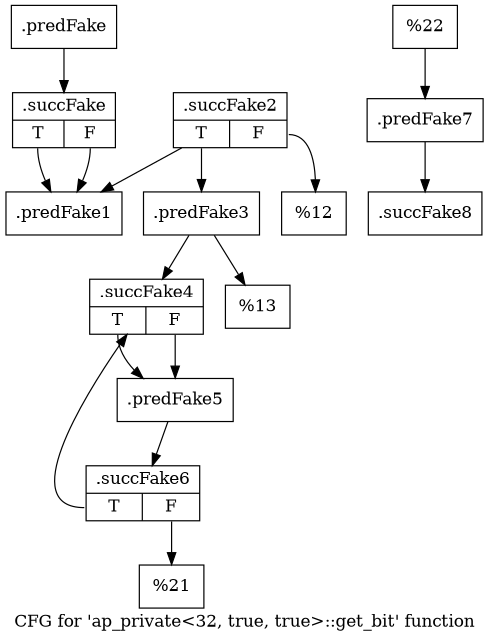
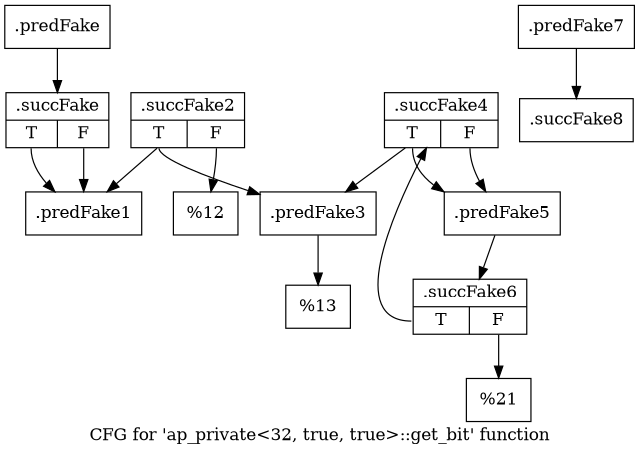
node "%22": removed
edge ".predFake3" -> ".succFake4": reversed
